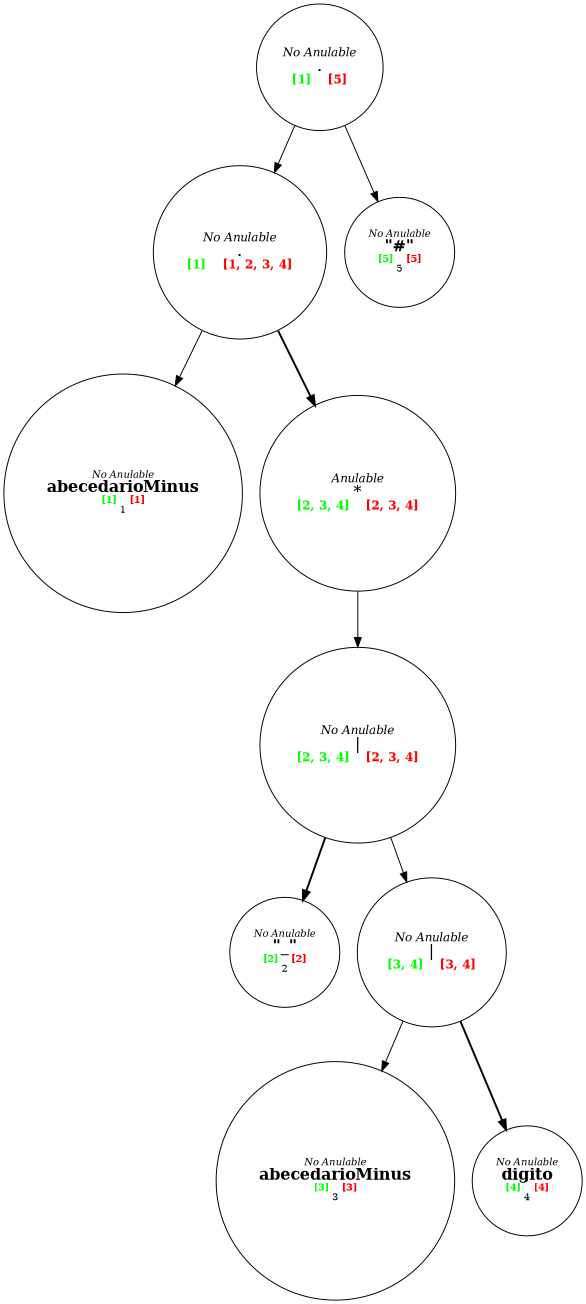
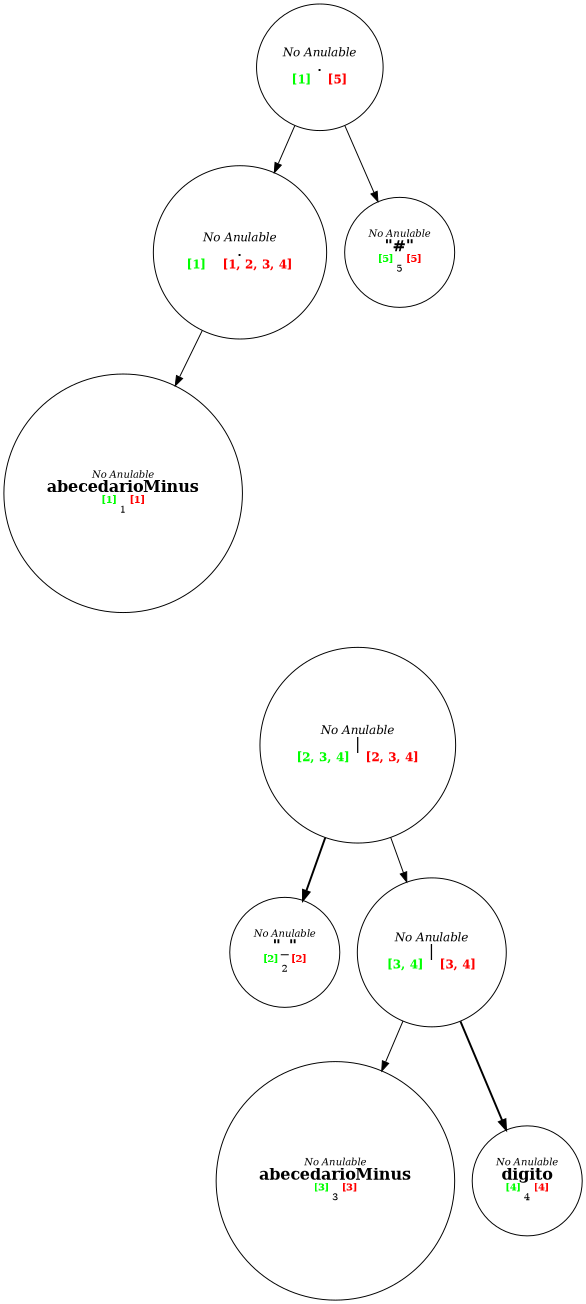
node "Anulable": removed
